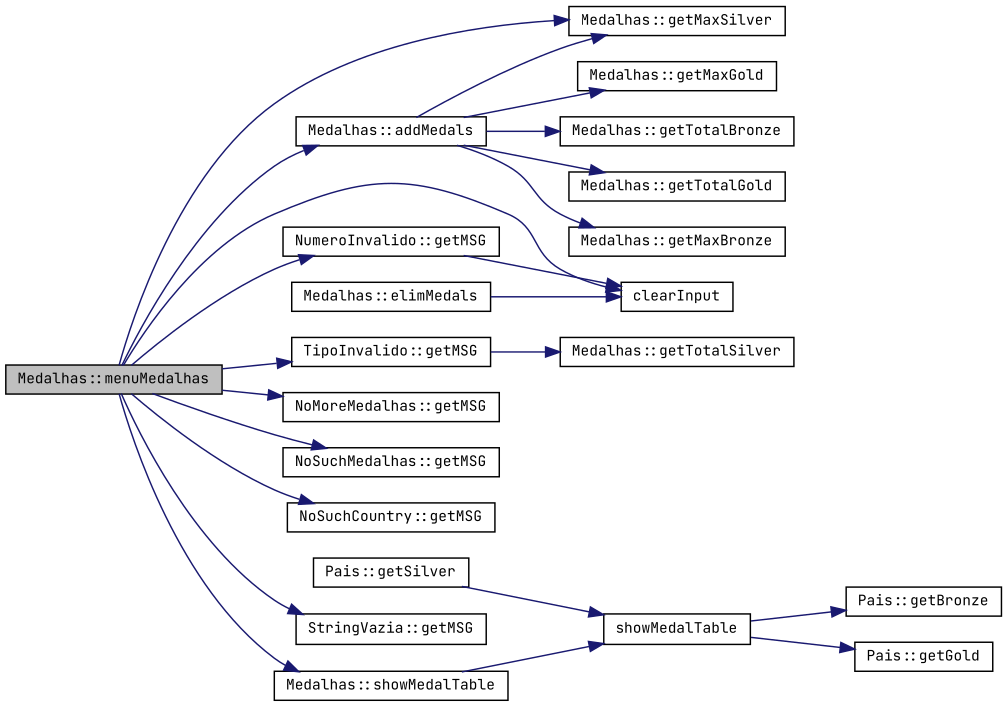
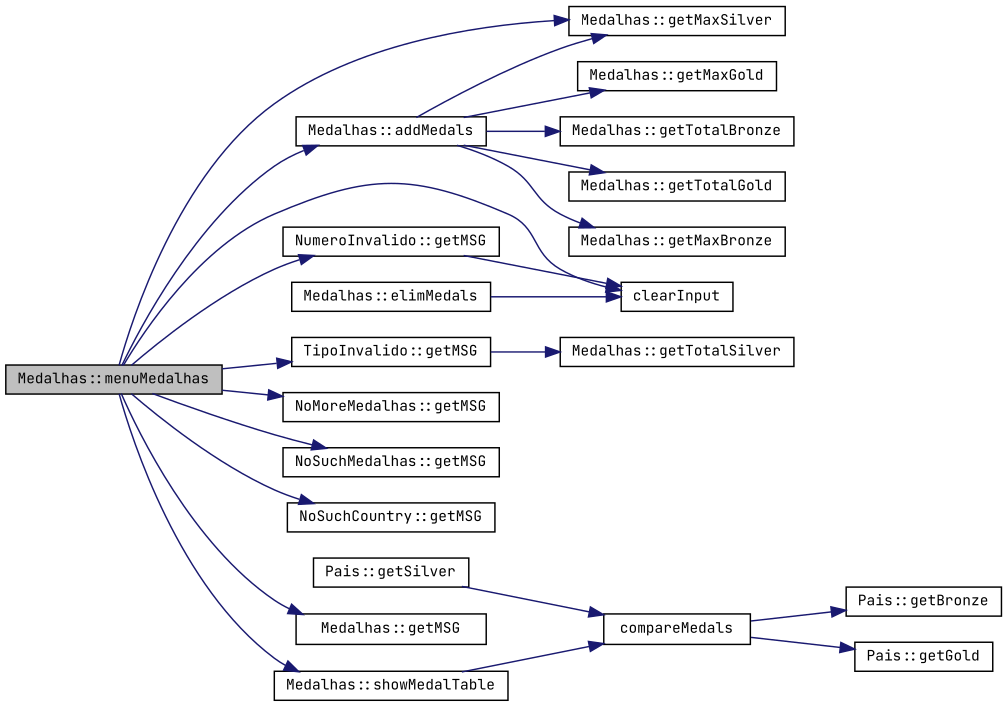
node "StringVazia::getMSG": label "StringVazia::getMSG" -> "Medalhas::getMSG"
node "showMedalTable": label "showMedalTable" -> "compareMedals"
